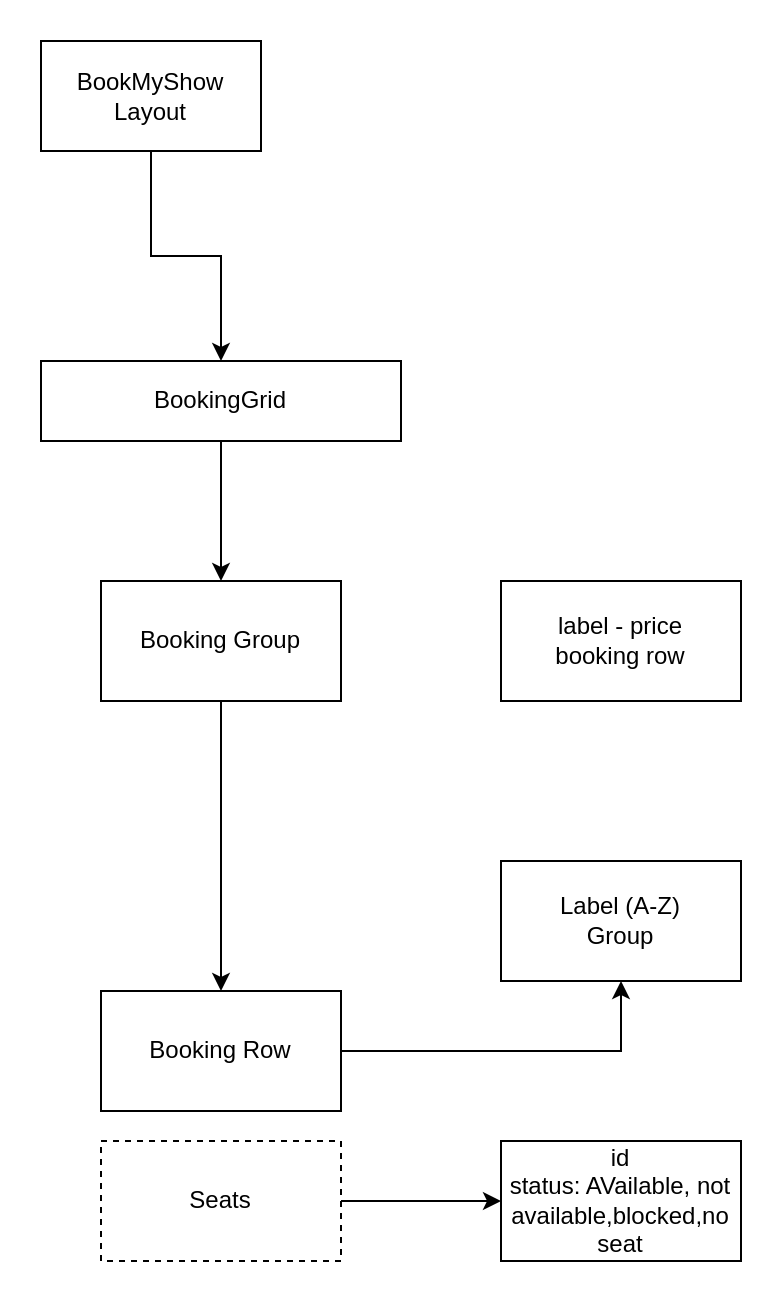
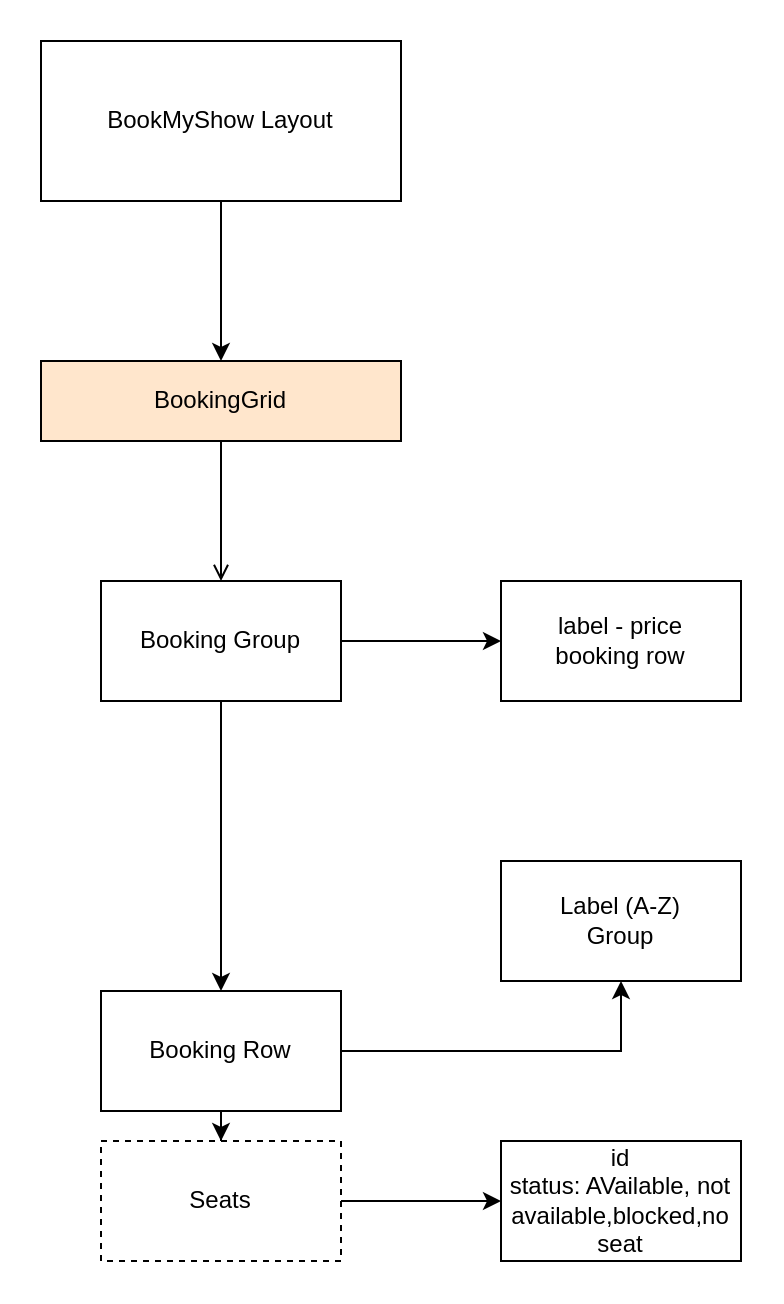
node "BookMyShow Layout": size 220x110 -> 360x160
node "BookingGrid": fillcolor #ffffff -> #ffe6cc
edge "BookingGrid" -> "Booking Group": arrowhead classic -> open
edge "Booking Group" -> "label - price booking row": added
edge "Booking Row" -> "Seats": added
